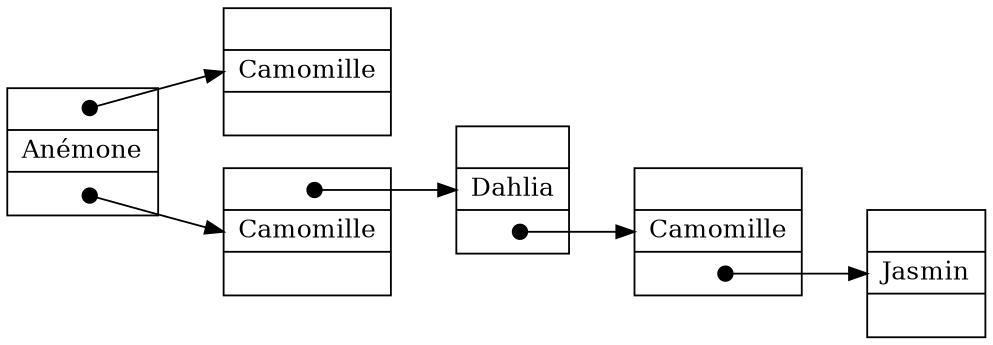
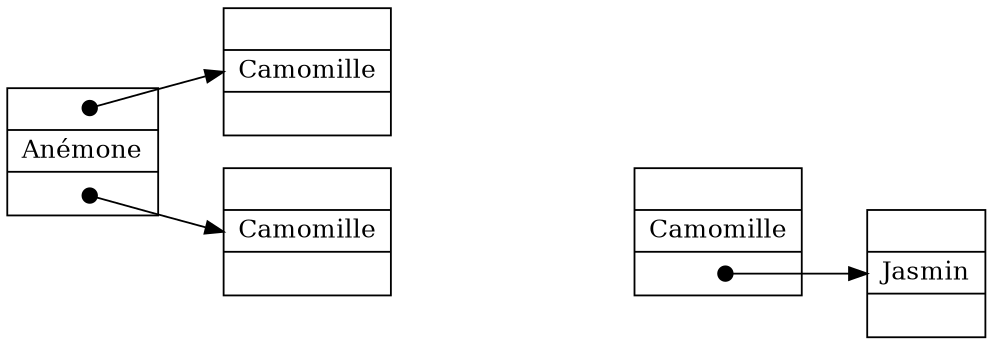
node "Dahlia": removed
